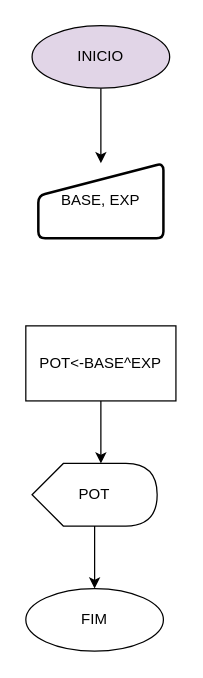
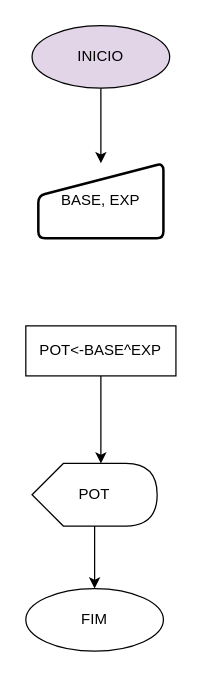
node "POT<-BASE^EXP": size 150x75 -> 150x50
